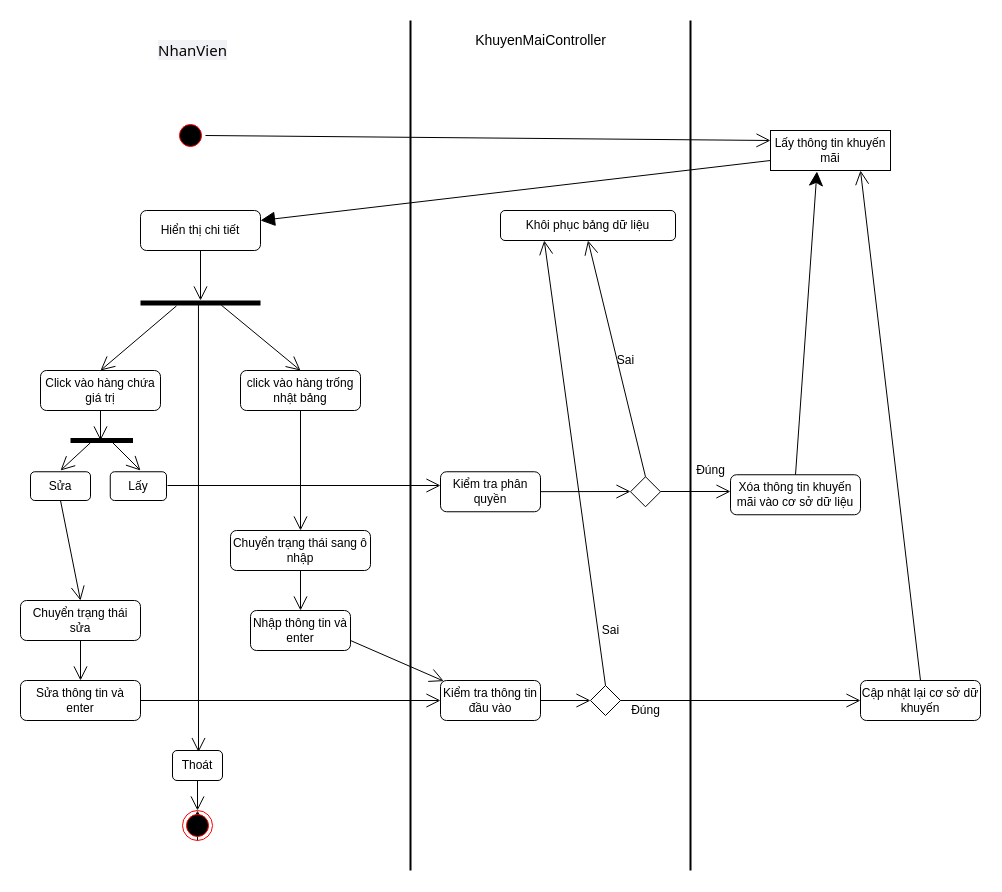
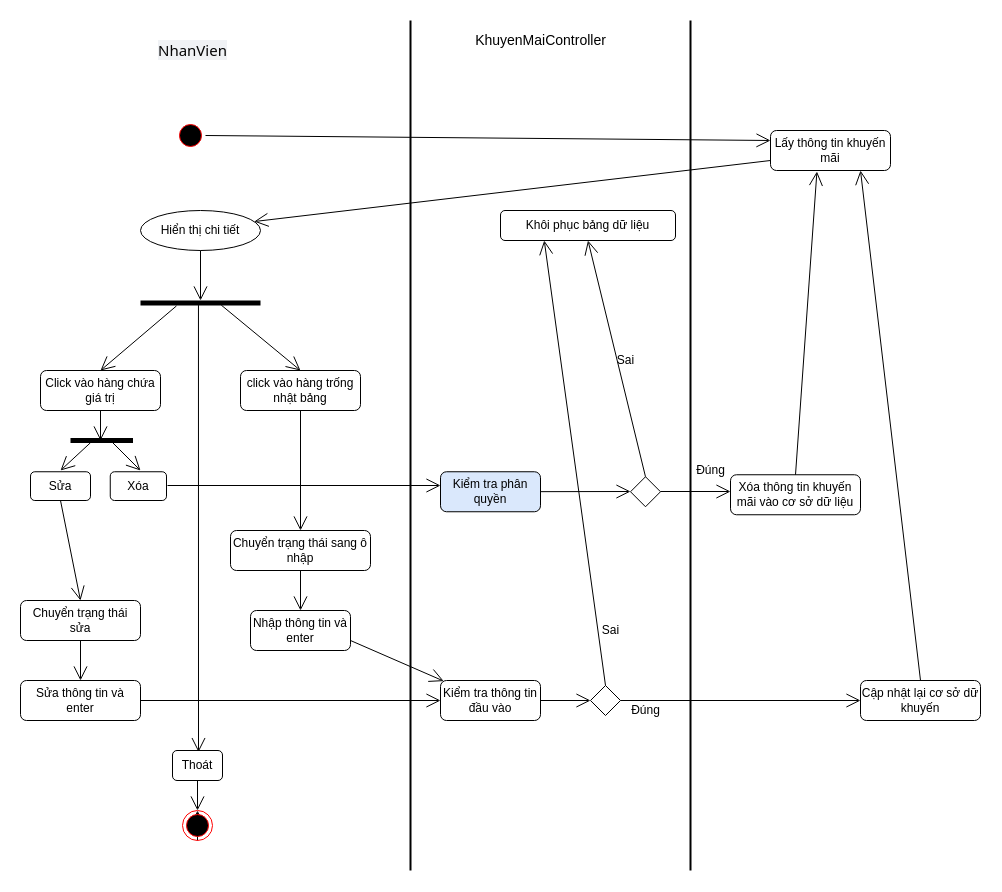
node "Lấy thông tin khuyến mãi": shape rectangle -> rounded rectangle
edge "Xóa thông tin khuyến mãi vào cơ sở dữ liệu" -> "Lấy thông tin khuyến mãi": arrowhead classic -> open
edge "Lấy thông tin khuyến mãi" -> "Hiển thị chi tiết": arrowhead block -> open
node "Hiển thị chi tiết": shape rounded rectangle -> ellipse
node "Lấy": label "Lấy" -> "Xóa"
node "Kiểm tra phân quyền": fillcolor #ffffff -> #dae8fc
